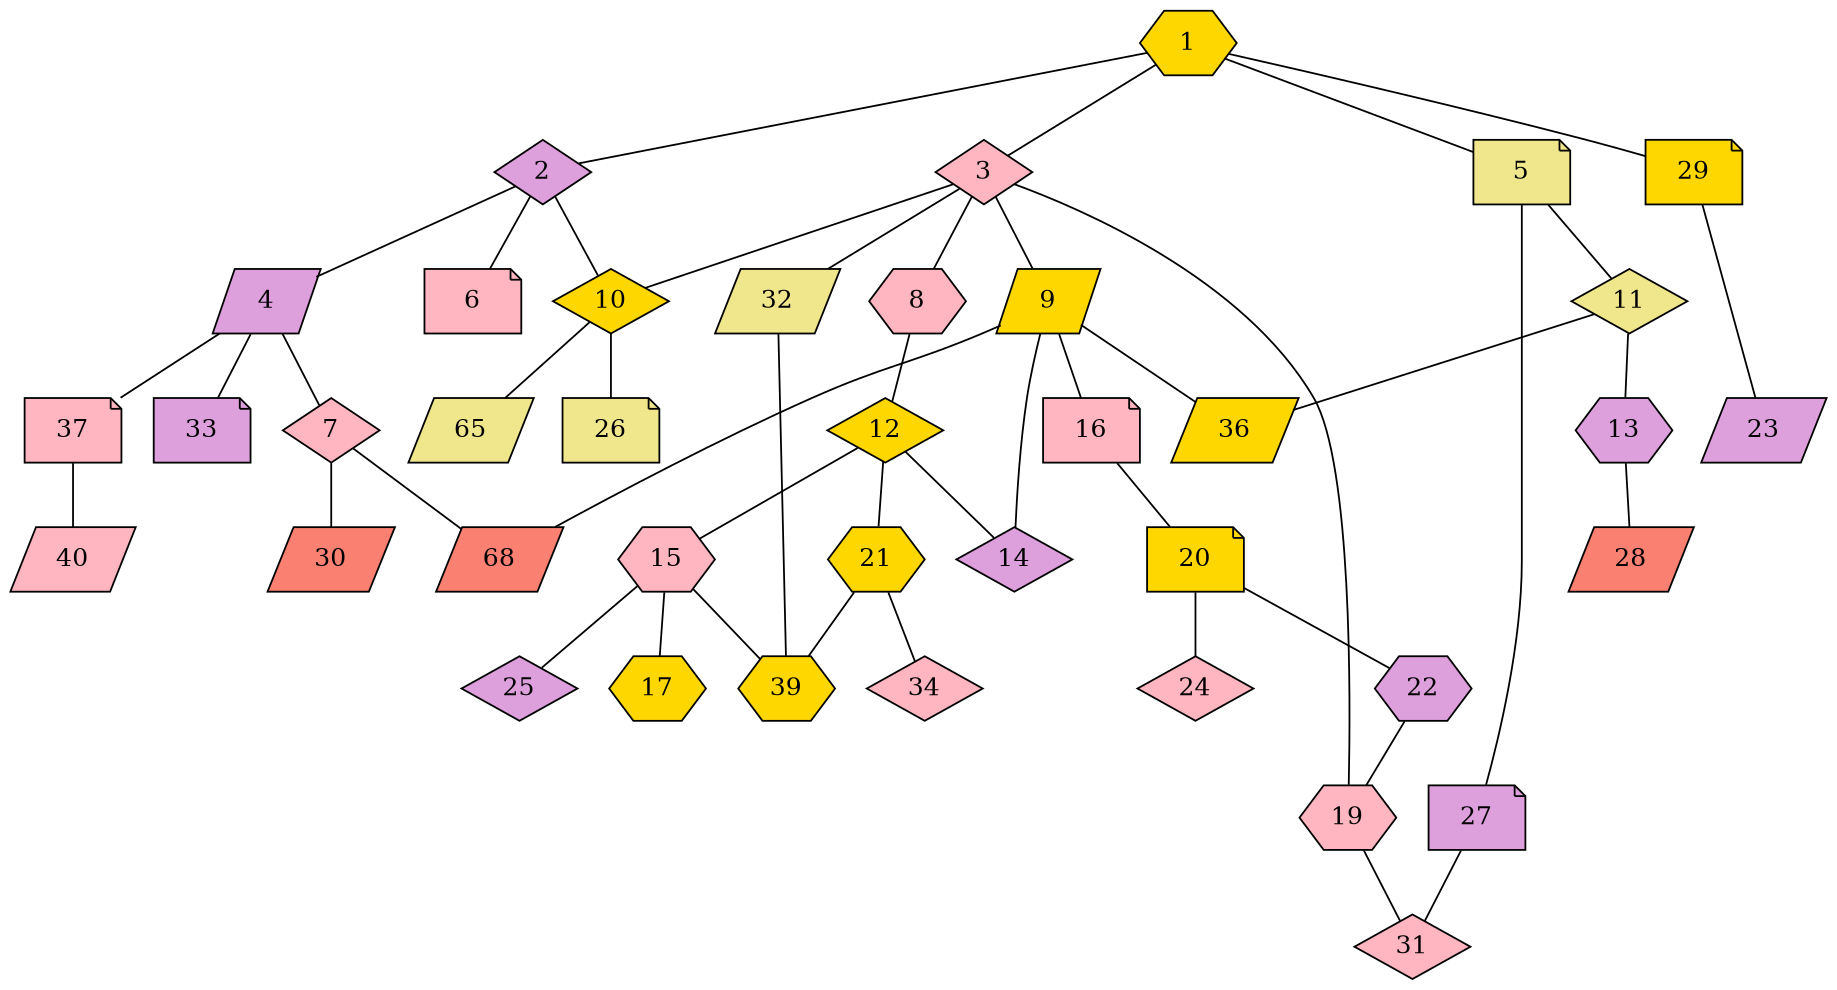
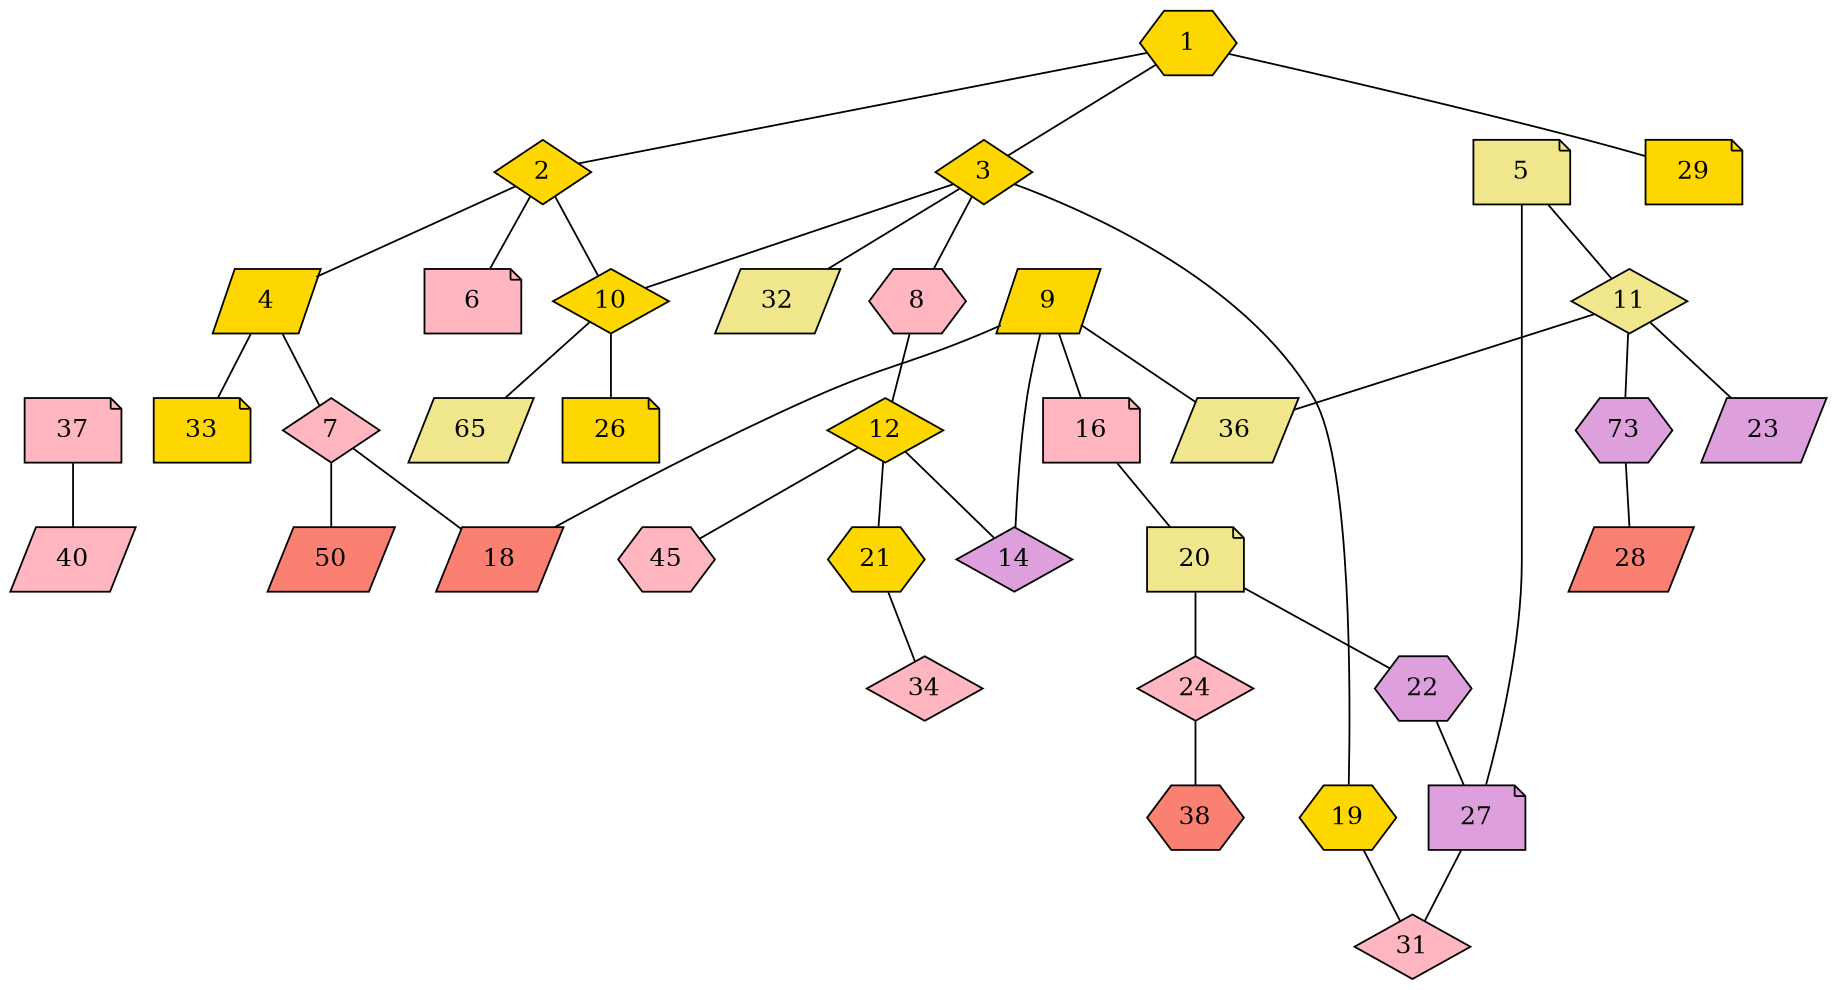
edge "1" -- "5": removed
node "2": fillcolor plum -> gold
node "3": fillcolor lightpink -> gold
edge "3" -- "9": removed
node "4": fillcolor plum -> gold
edge "29" -- "23": now "11" -- "23"
edge "4" -- "37": removed
node "33": fillcolor plum -> gold
node "26": fillcolor khaki -> gold
node "36": fillcolor gold -> khaki
node "13": label "13" -> "73"
node "30": label "30" -> "50"
node "68": label "68" -> "18"
node "15": label "15" -> "45"
node "20": fillcolor gold -> khaki
node "25": removed
node "17": removed
node "39": removed
edge "22" -- "19": now "22" -- "27"
node "38": added
node "19": fillcolor lightpink -> gold
